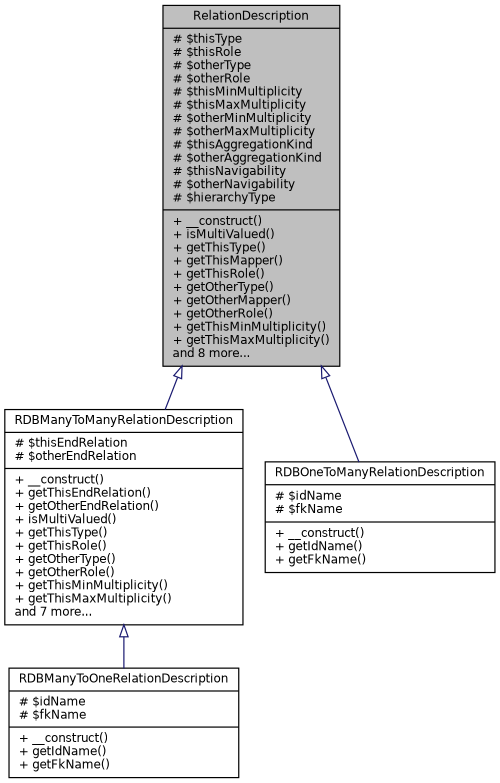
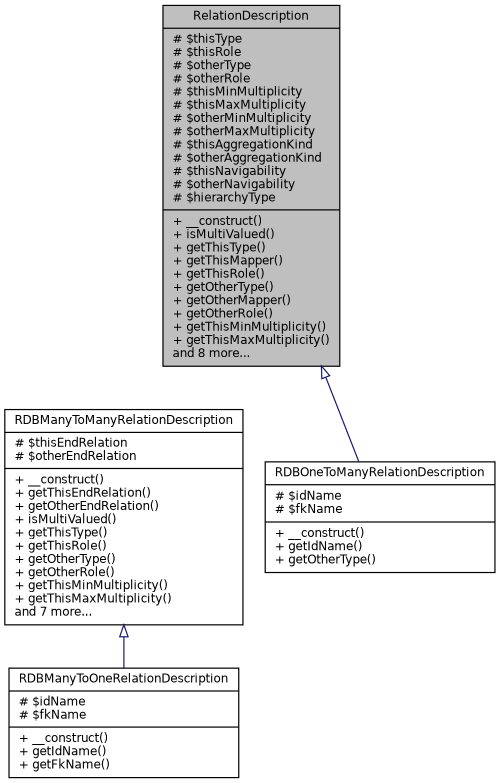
edge "RDBManyToManyRelationDescription" -> "RelationDescription": removed
node "RDBOneToManyRelationDescription": text "+ getFkName()" -> "+ getOtherType()"
